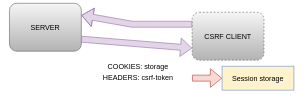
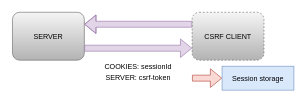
node "SERVER": moved (45, 27) -> (48, 36)
node "COOKIES: storage": label "COOKIES: storage" -> "COOKIES: sessionId"
node "HEADERS: csrf-token": label "HEADERS: csrf-token" -> "SERVER: csrf-token"
node "Session storage": fillcolor #fff2cc -> #dae8fc
